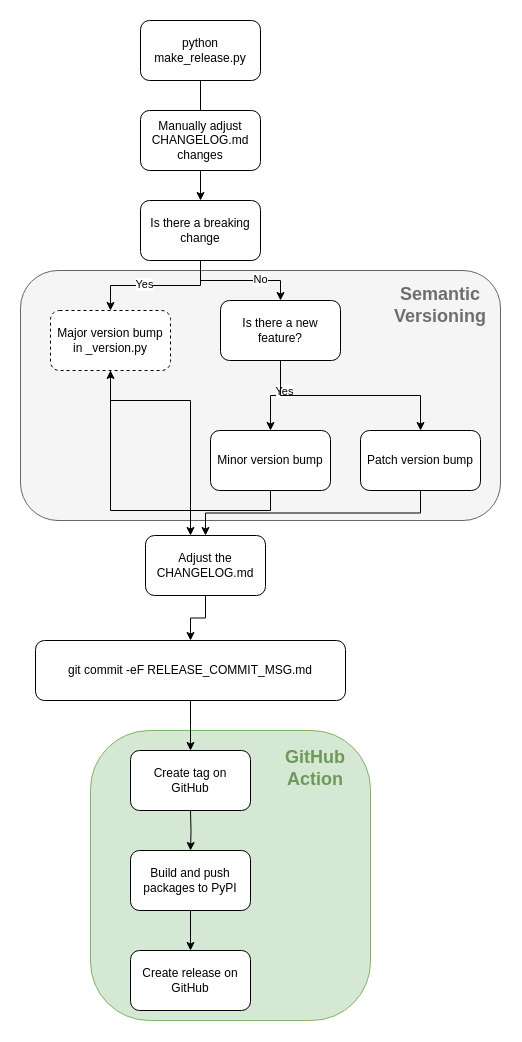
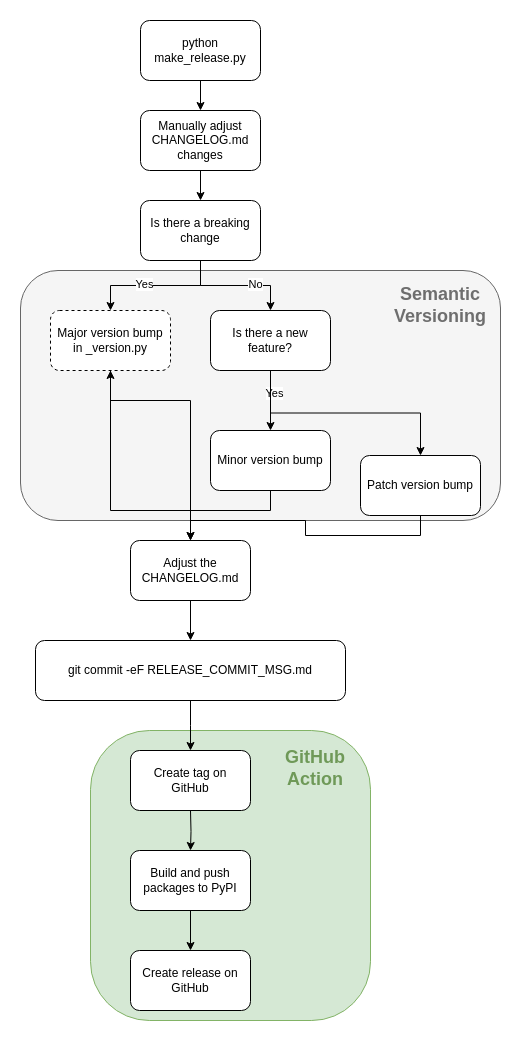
edge "python make_release.py" -- "Manually adjust CHANGELOG.md changes": arrowhead none -> classic
node "Is there a new feature?": moved (281, 331) -> (271, 341)
node "Patch version bump": moved (421, 461) -> (421, 486)
node "Adjust the CHANGELOG.md": moved (206, 566) -> (191, 571)
